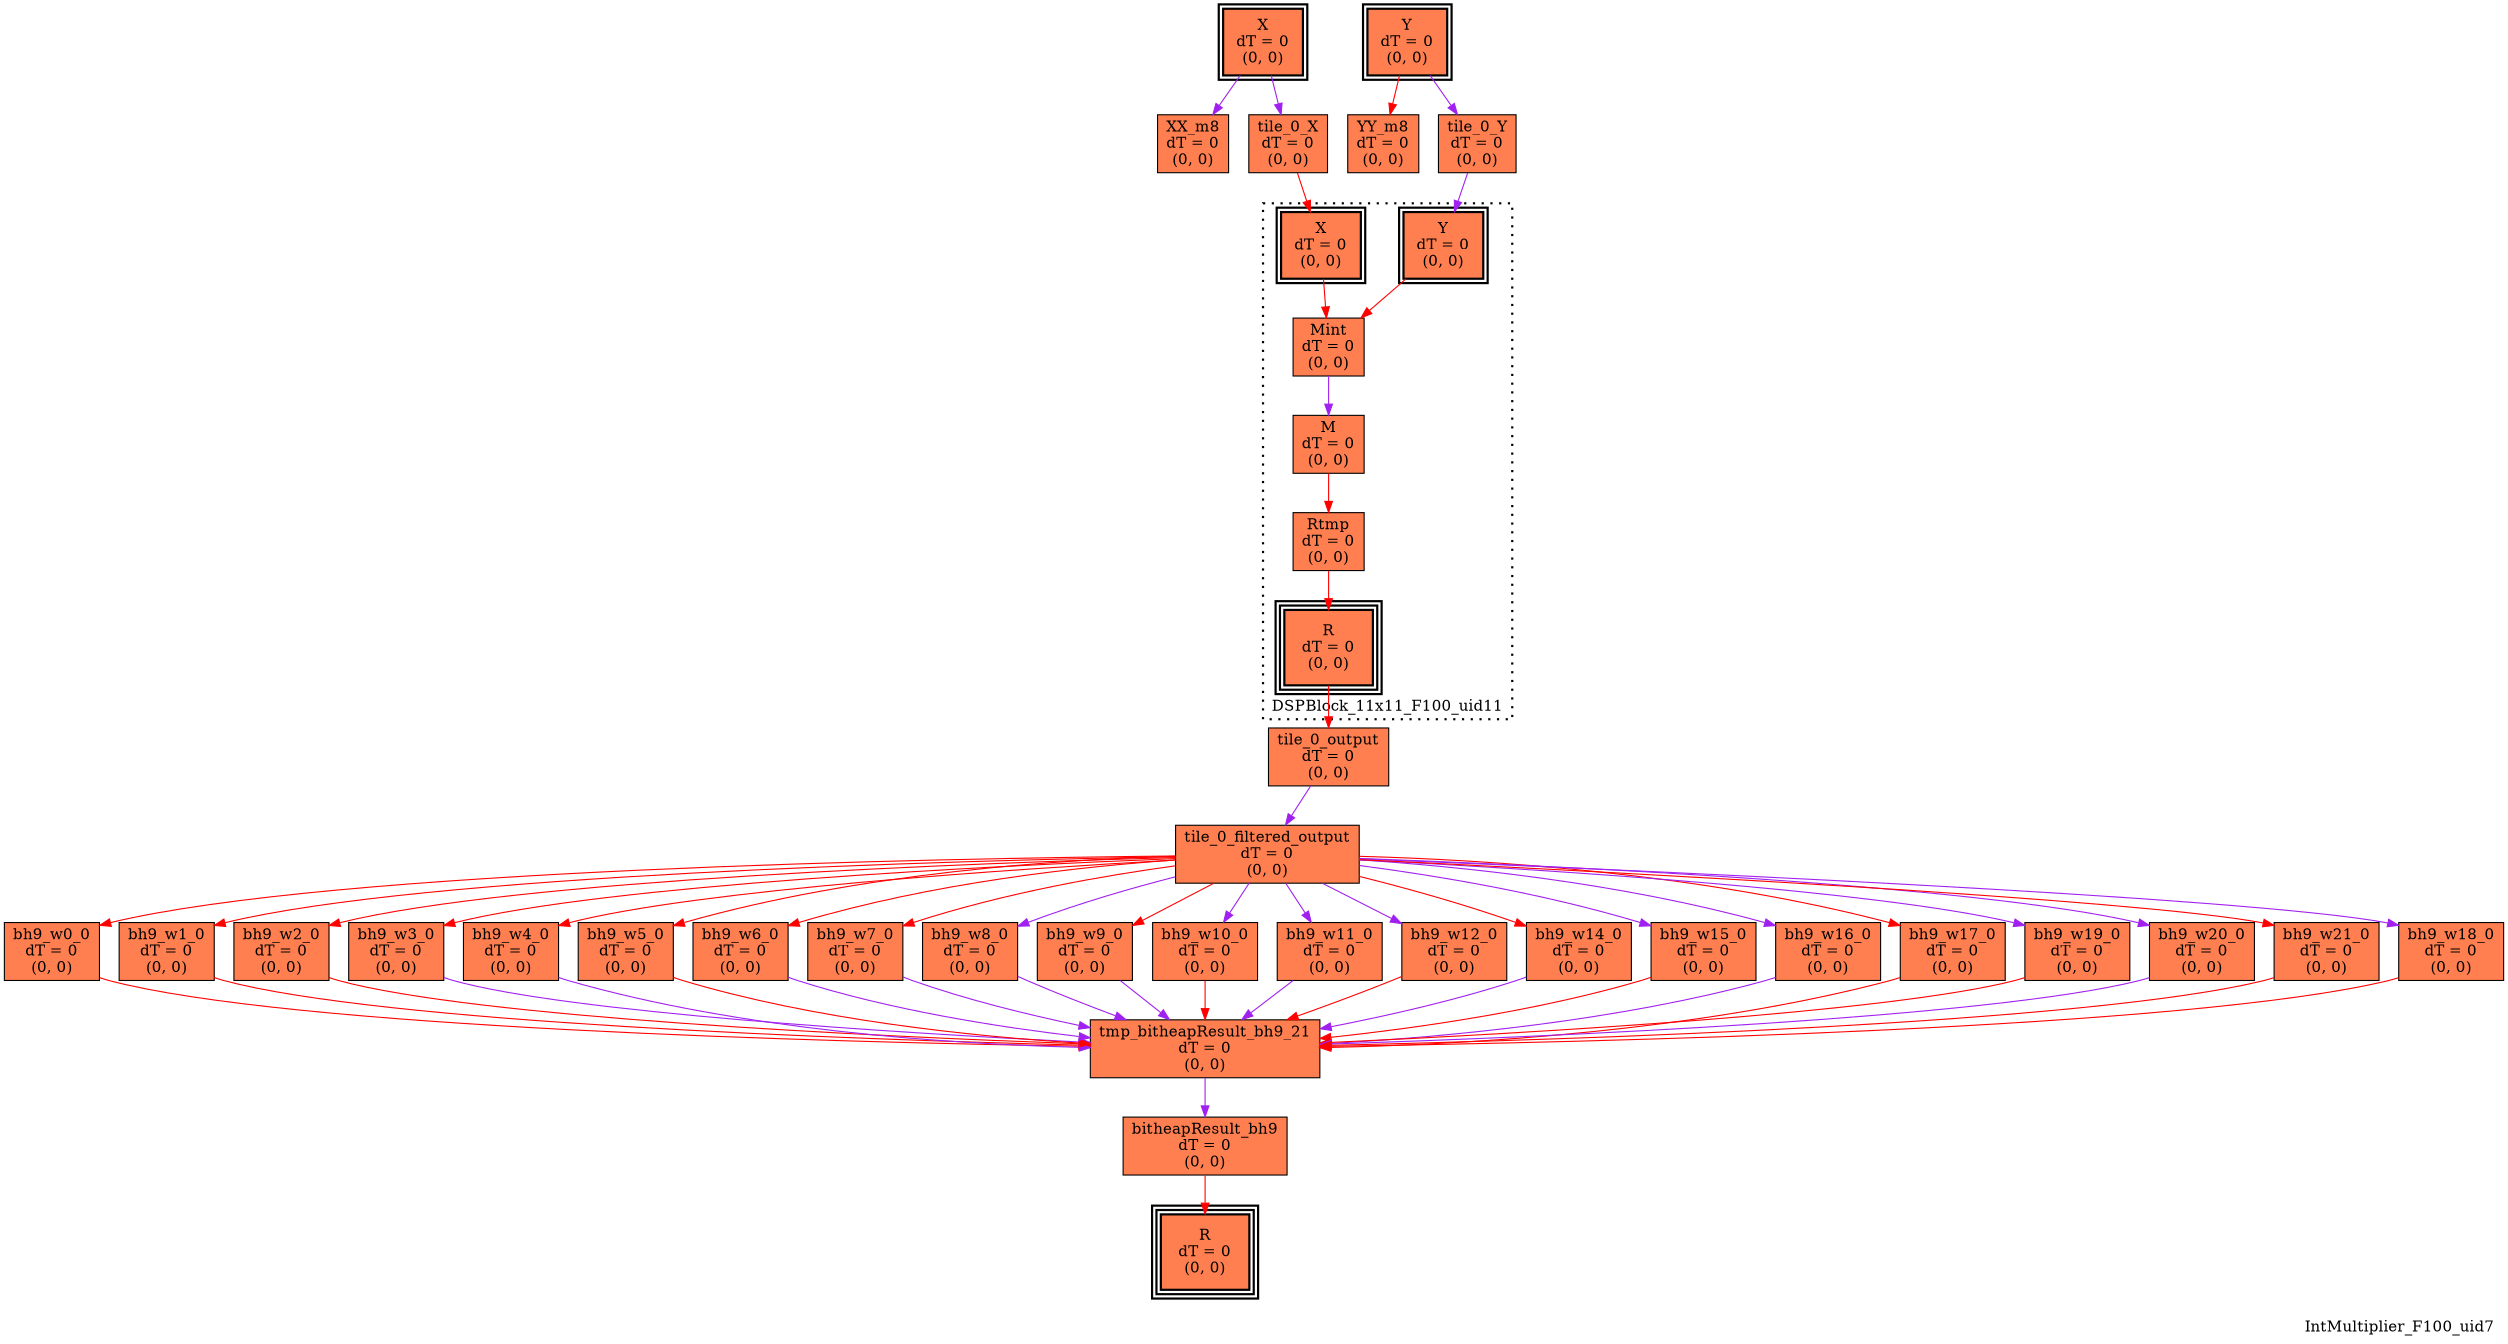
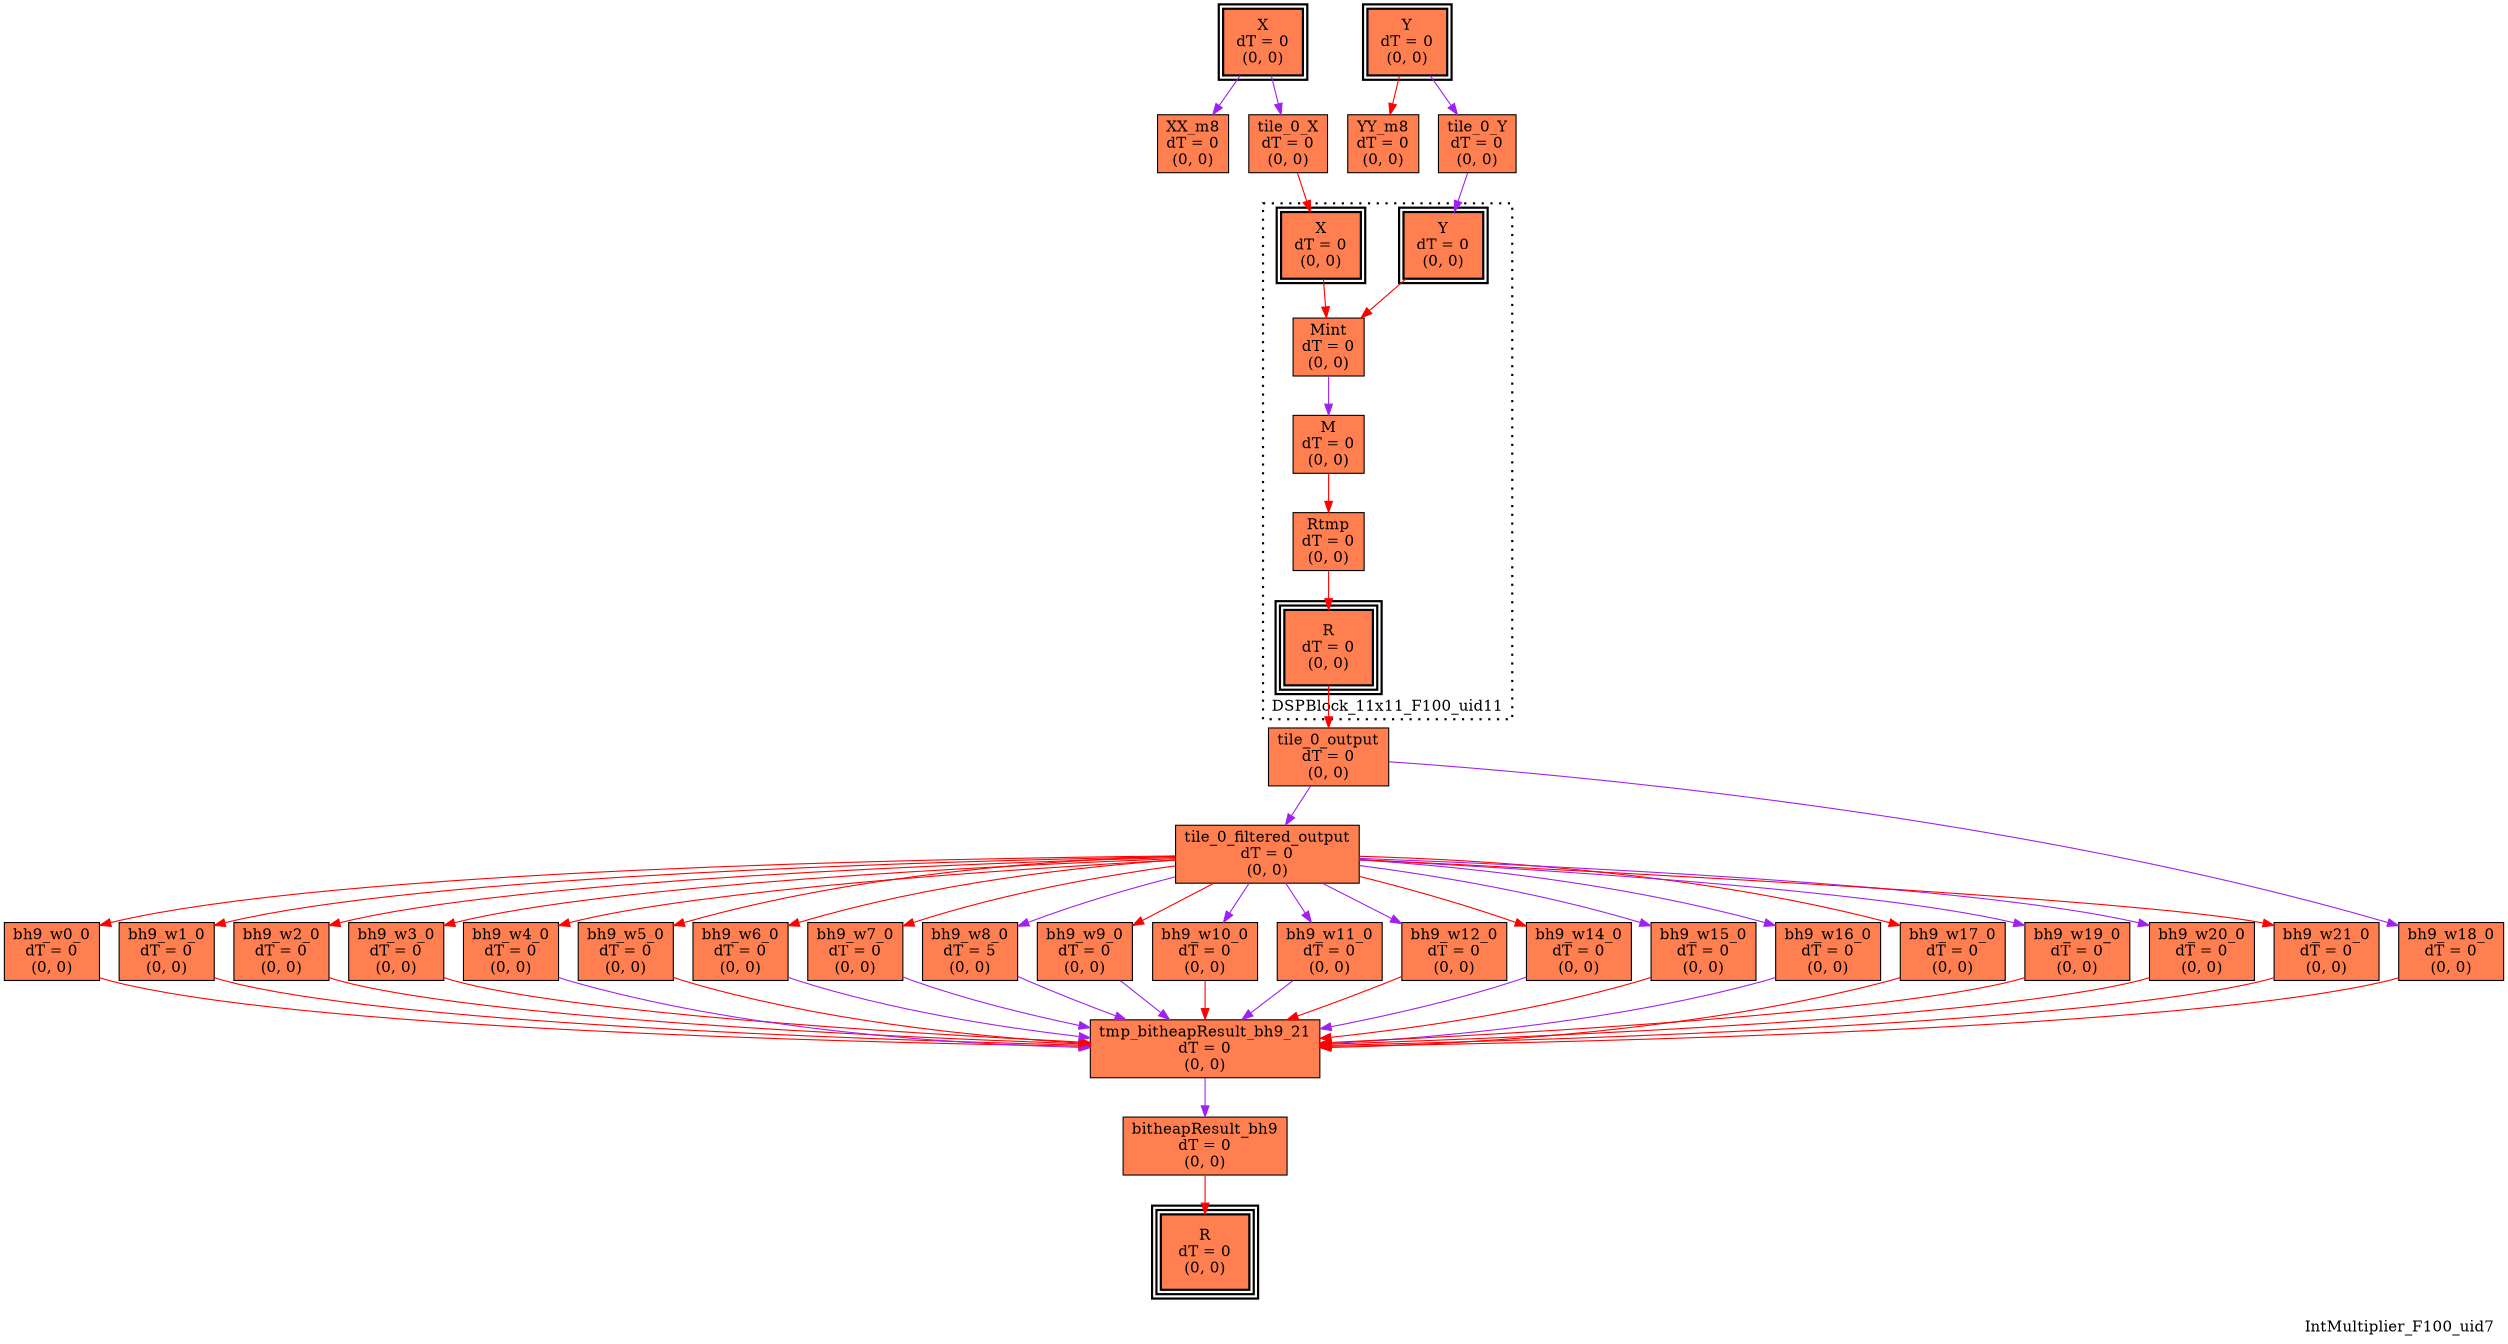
edge "tile_0_filtered_output dT = 0 (0, 0)" -> "bh9_w18_0 dT = 0 (0, 0)": now "tile_0_output dT = 0 (0, 0)" -> "bh9_w18_0 dT = 0 (0, 0)"
node "bh9_w8_0 dT = 0 (0, 0)": label "bh9_w8_0 dT = 0 (0, 0)" -> "bh9_w8_0 dT = 5 (0, 0)"
edge "bh9_w3_0 dT = 0 (0, 0)" -> "tmp_bitheapResult_bh9_21 dT = 0 (0, 0)": color purple -> red
edge "bh9_w20_0 dT = 0 (0, 0)" -> "tmp_bitheapResult_bh9_21 dT = 0 (0, 0)": color purple -> red
